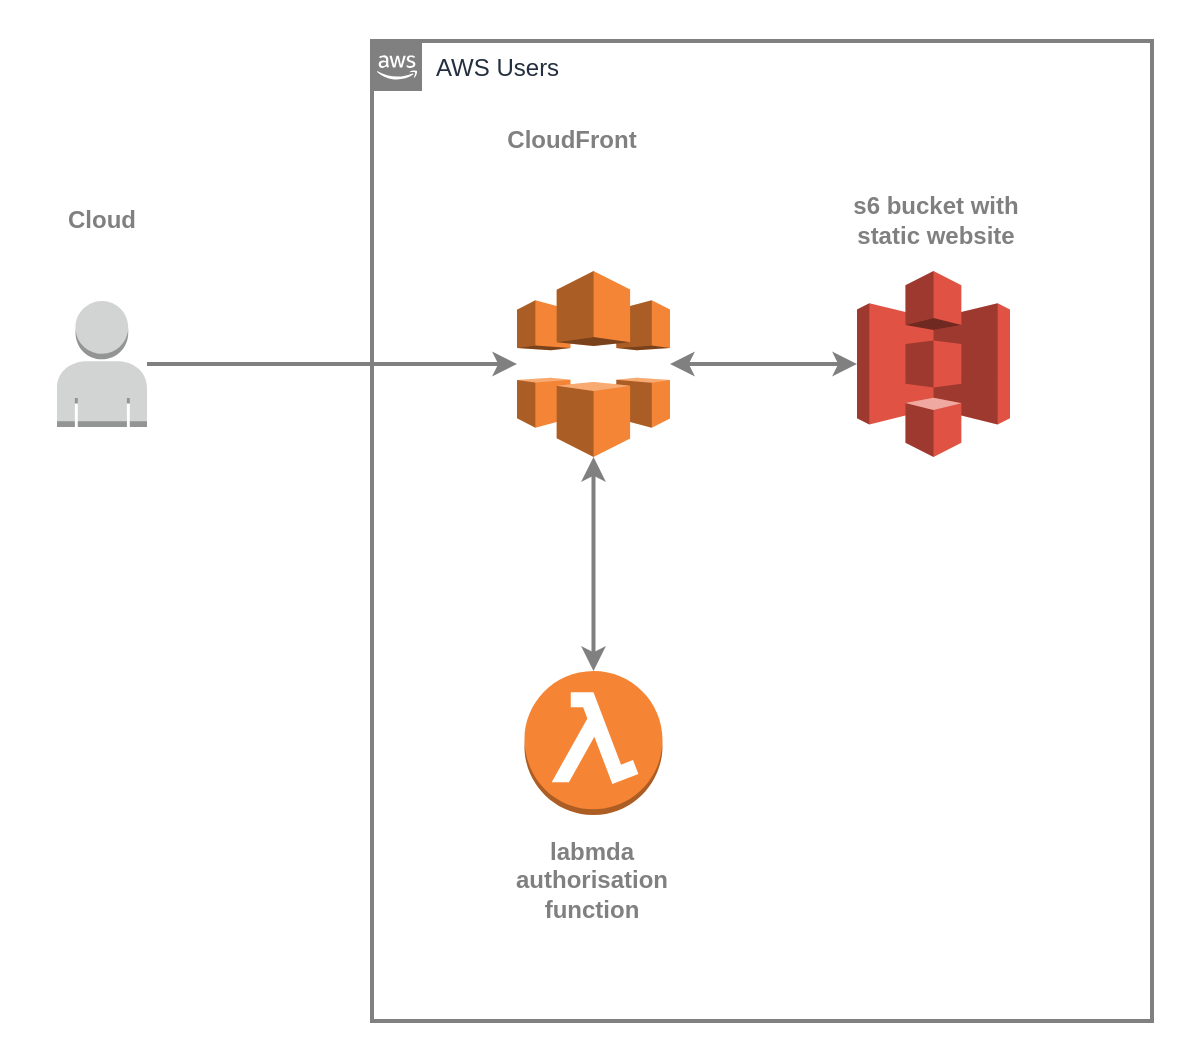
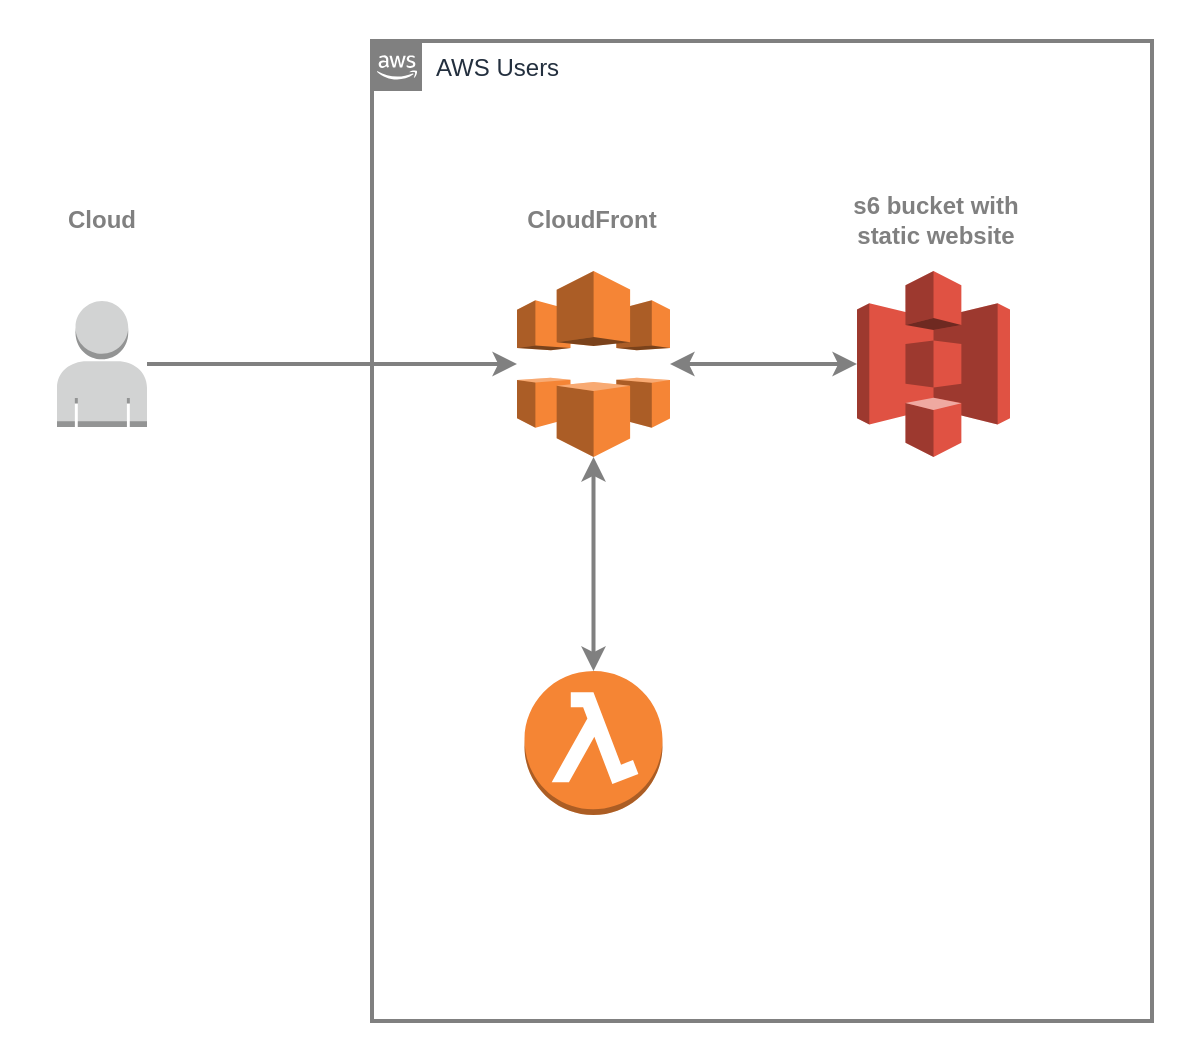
node "CloudFront": moved (574, 141) -> (594, 221)
node "labmda authorisation function": removed
